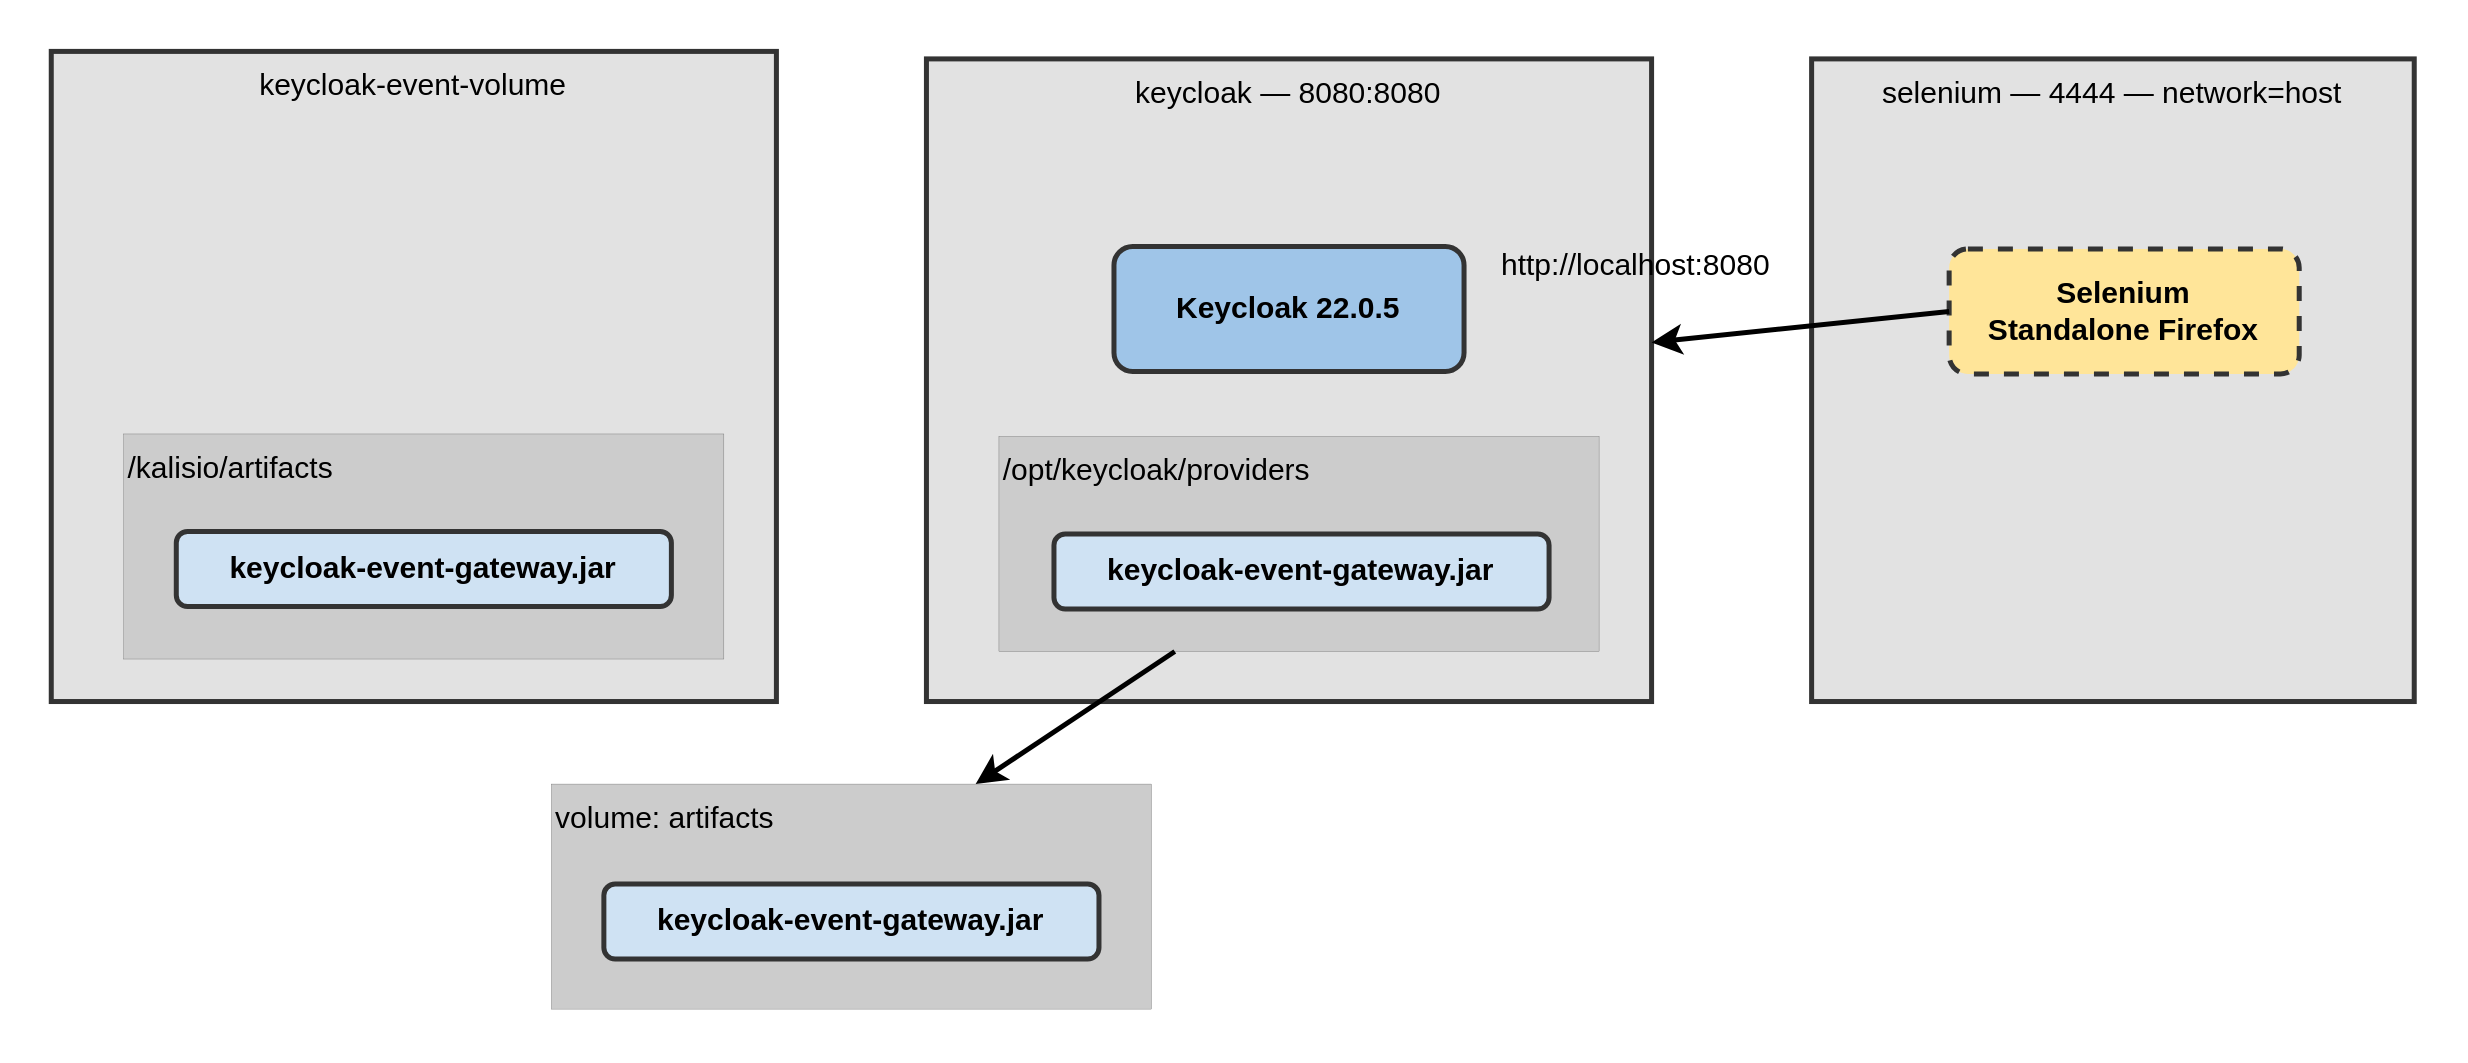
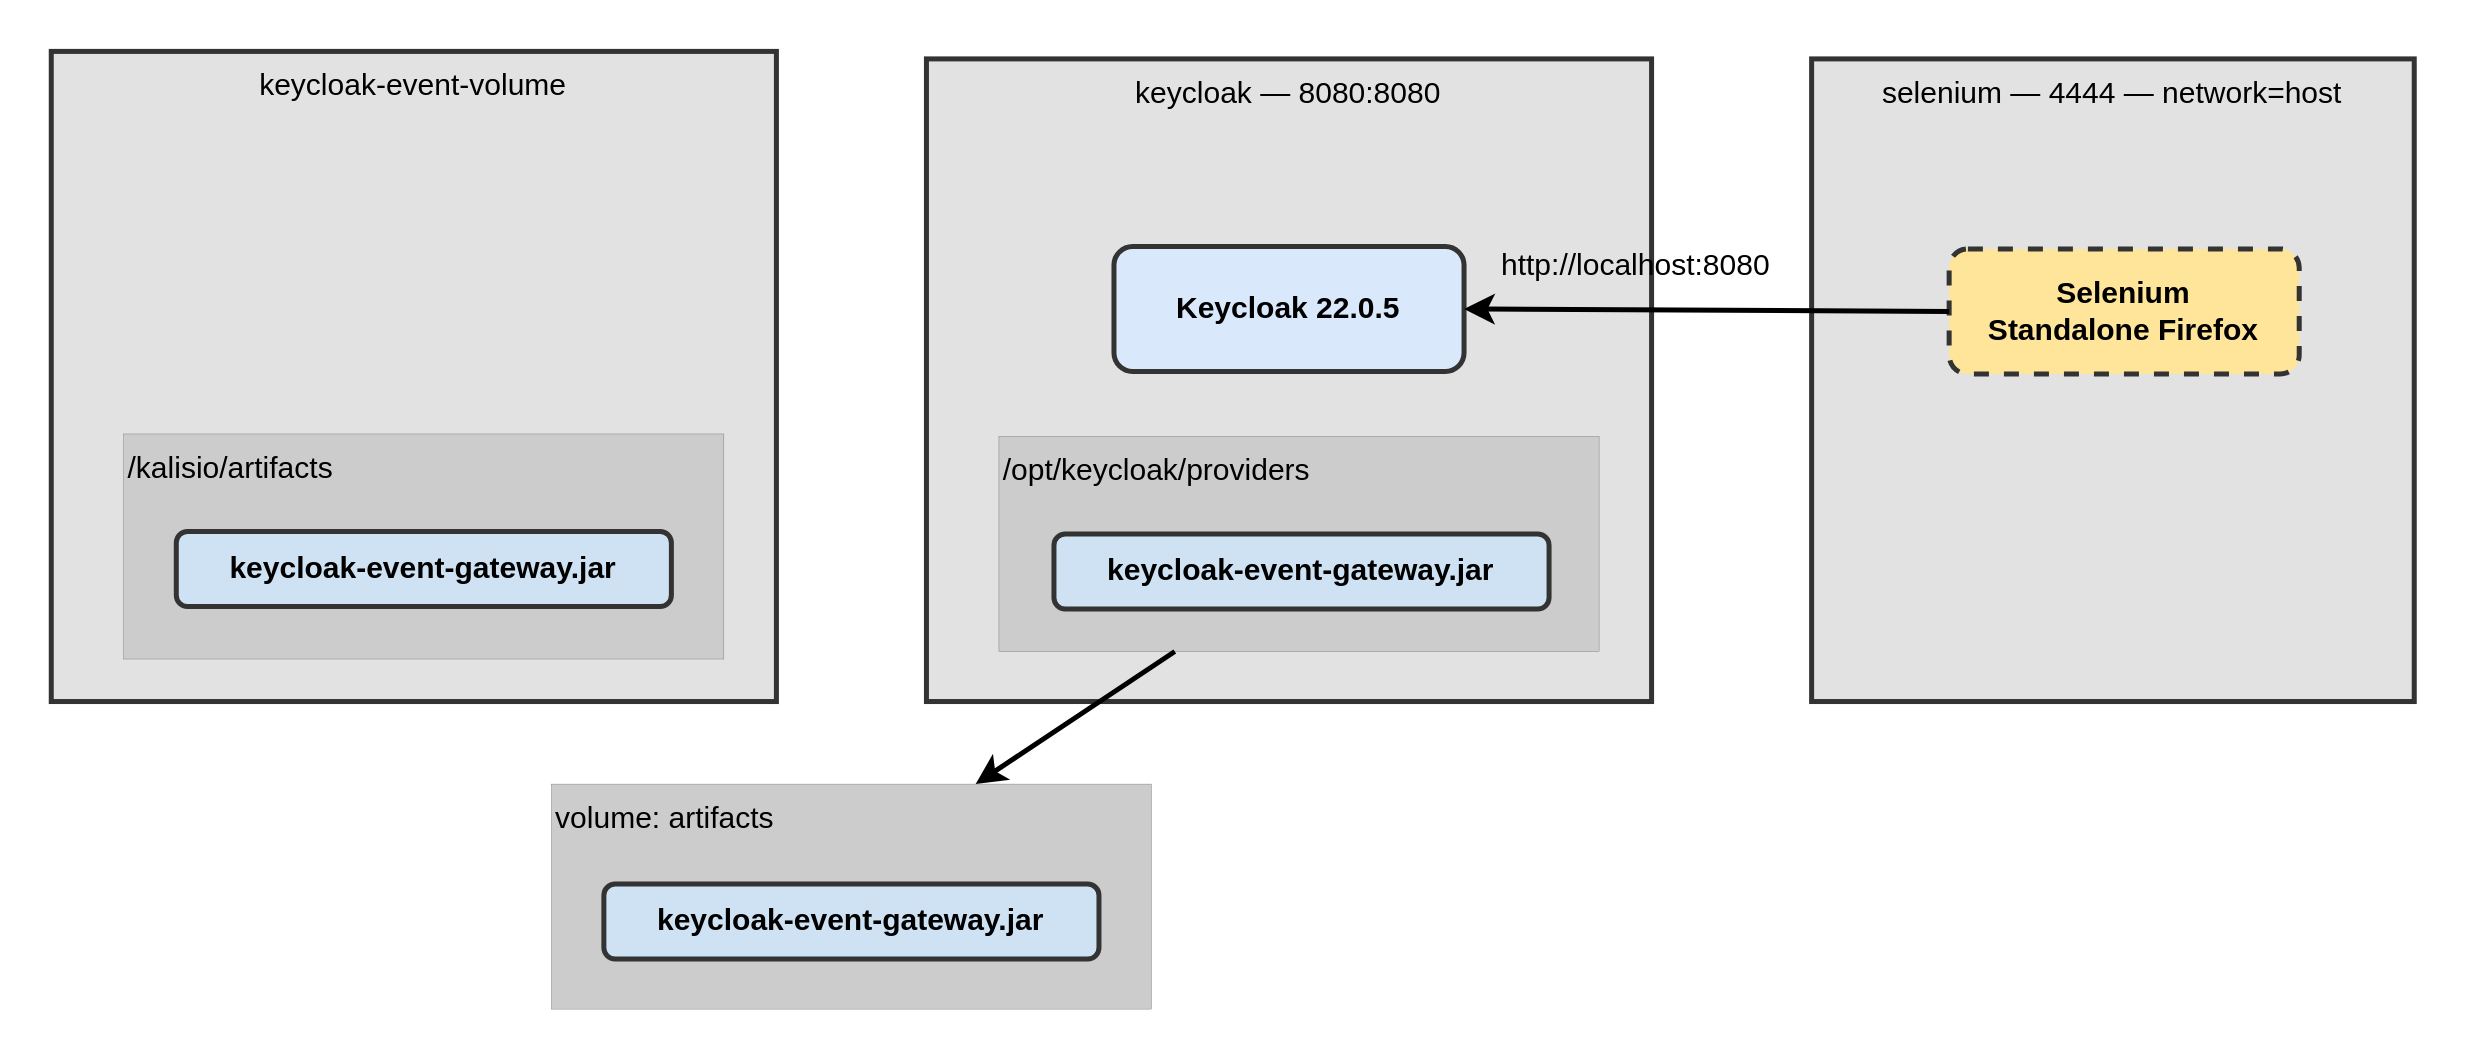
node "Keycloak 22.0.5": fillcolor #9fc5e8 -> #dae8fc
edge "Selenium Standalone Firefox" -> "keycloak — 8080:8080": now "Selenium Standalone Firefox" -> "Keycloak 22.0.5"
